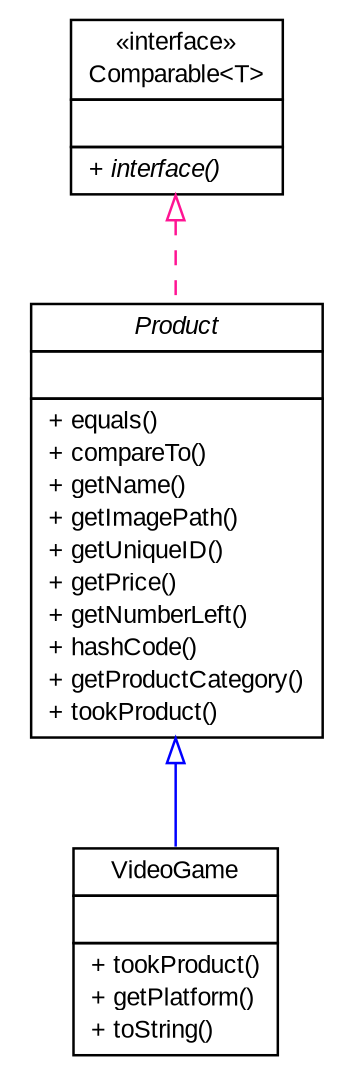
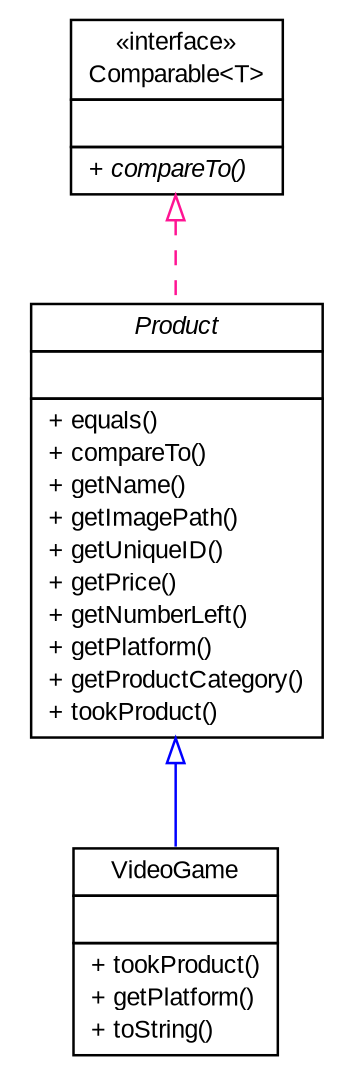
node "Comparable<T>": text "+ interface()" -> "+ compareTo()"
node "Product": text "+ hashCode()" -> "+ getPlatform()"
